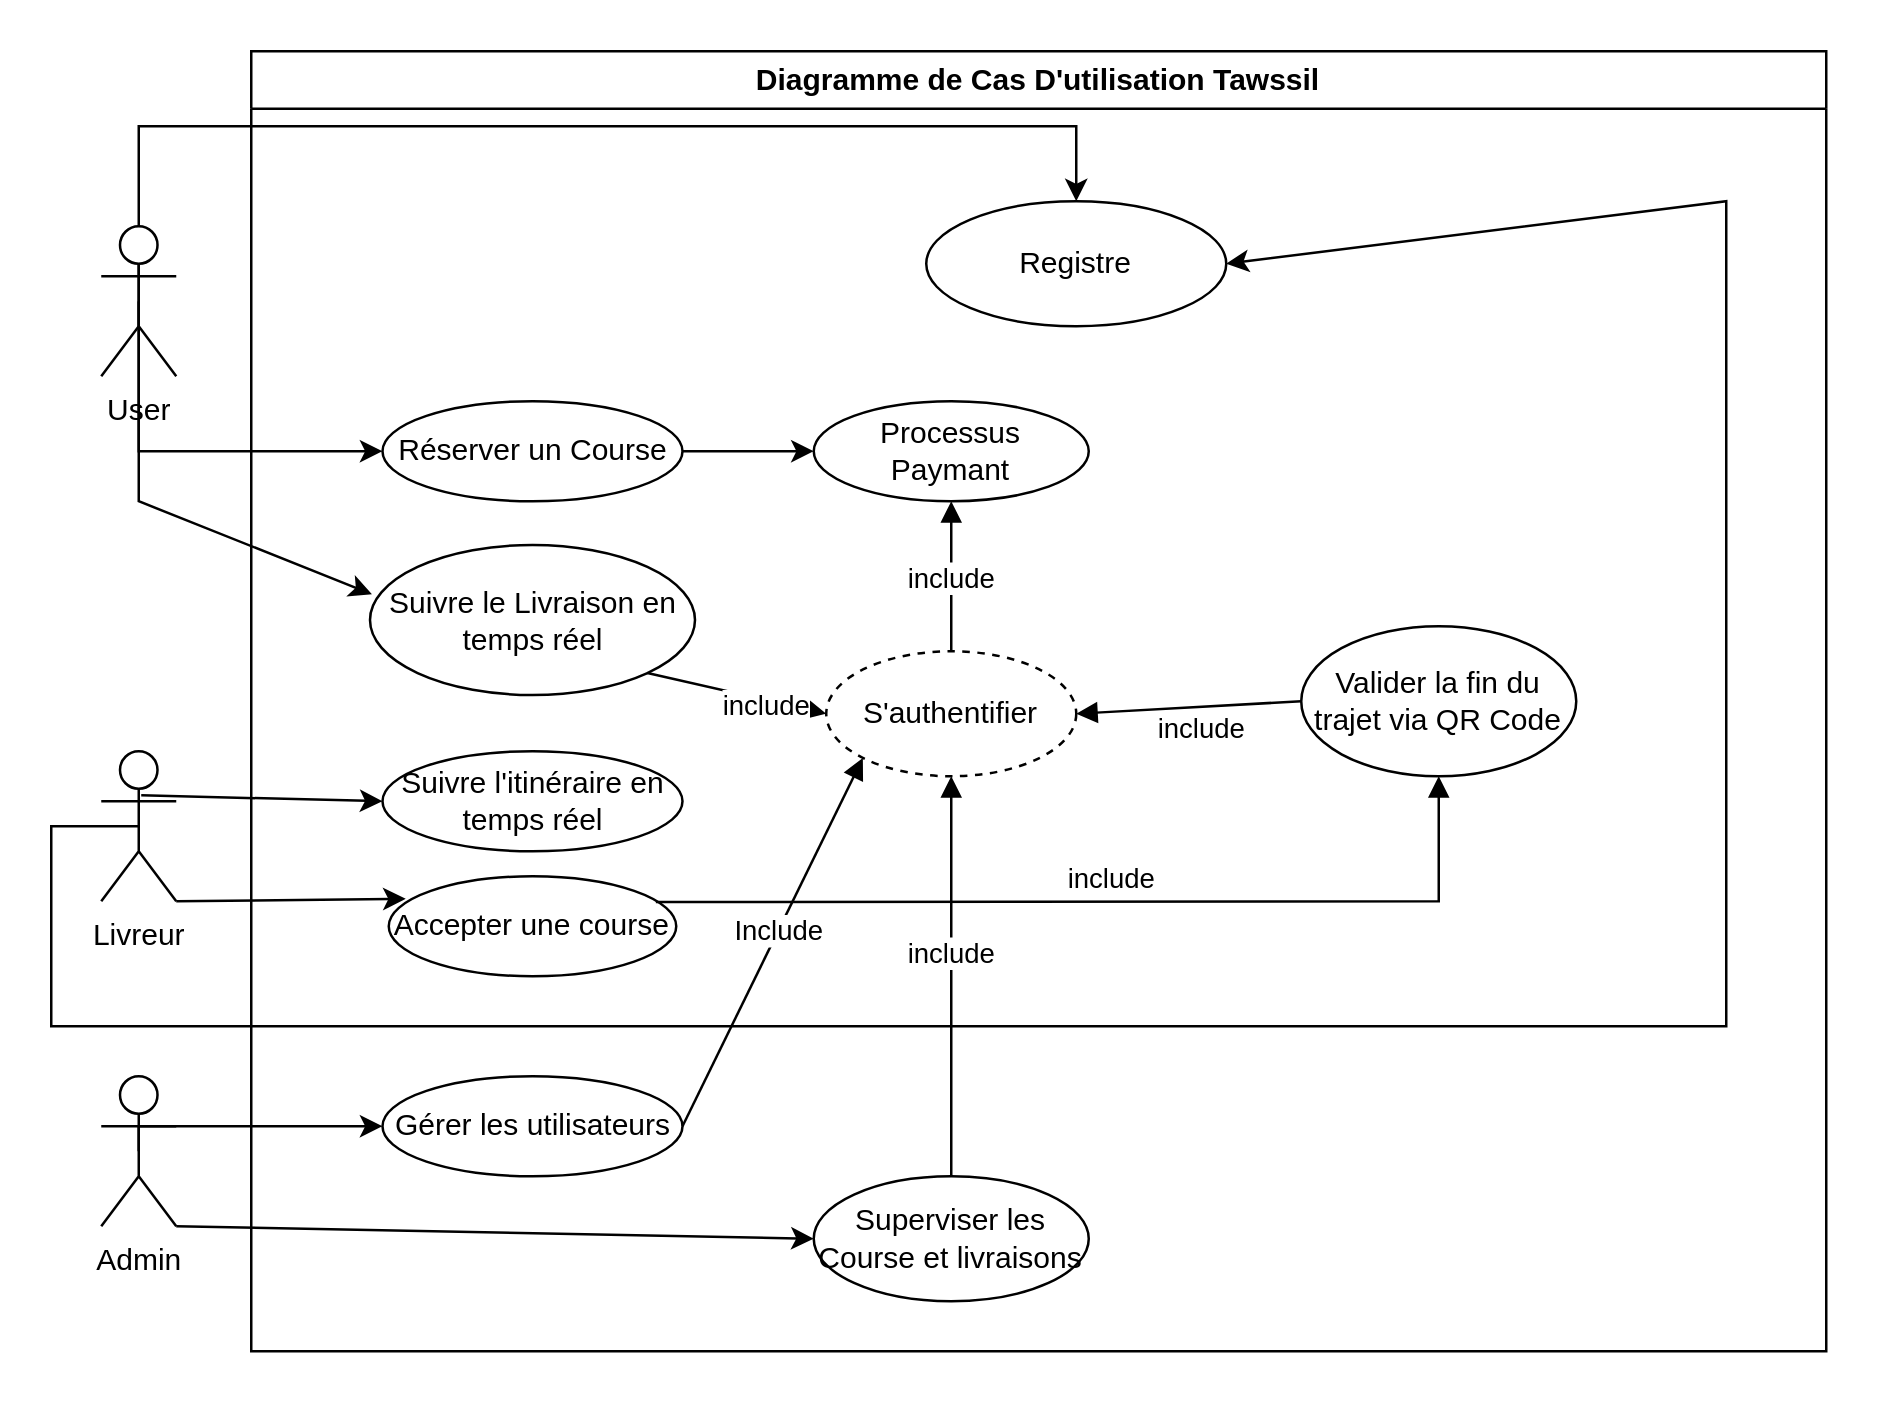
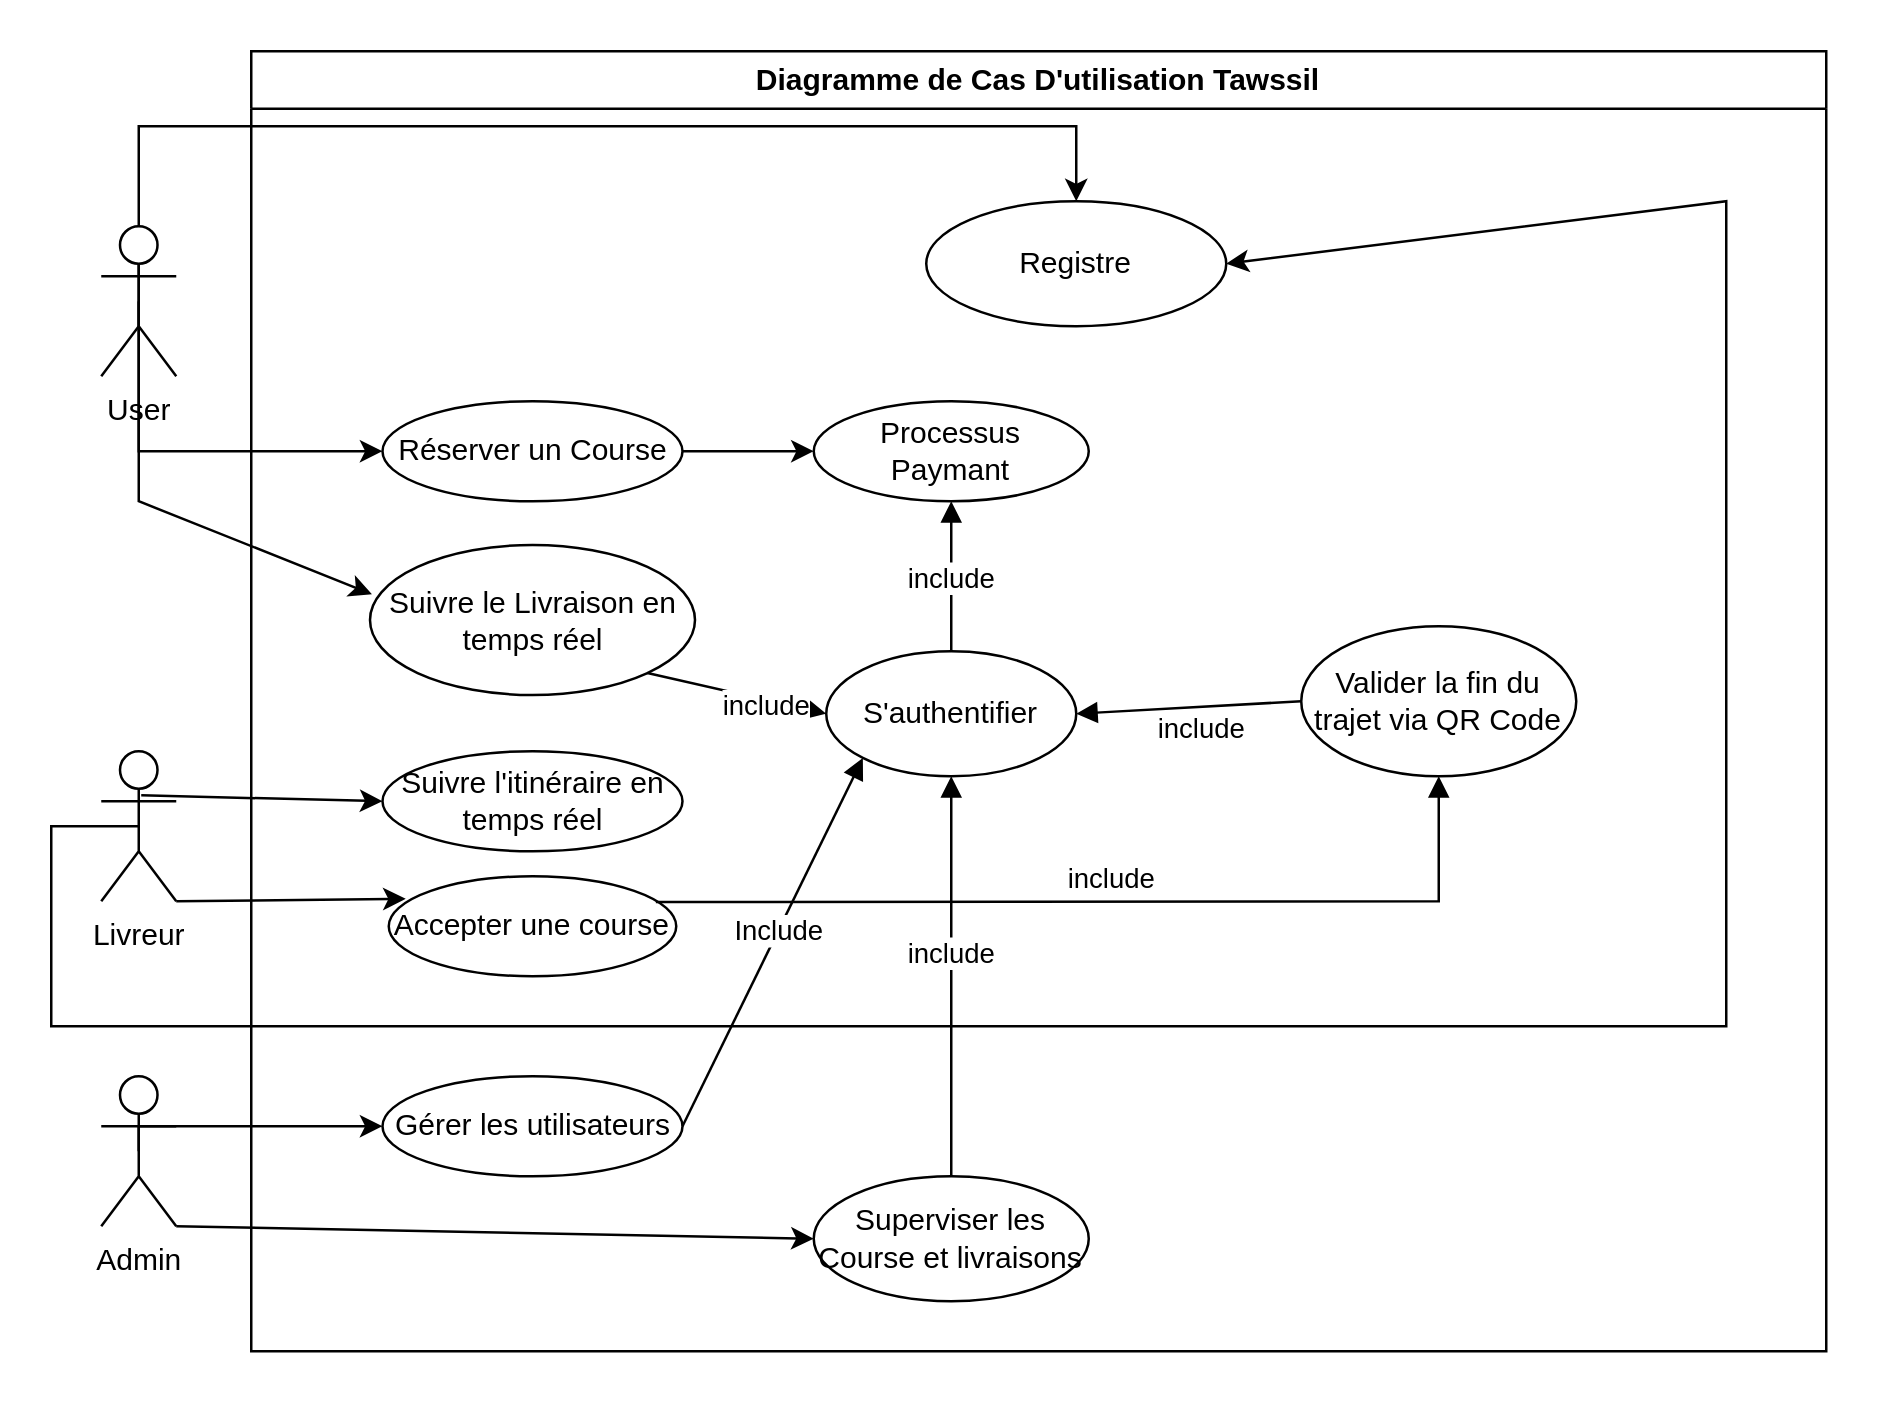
node "S'authentifier": style dashed -> solid
